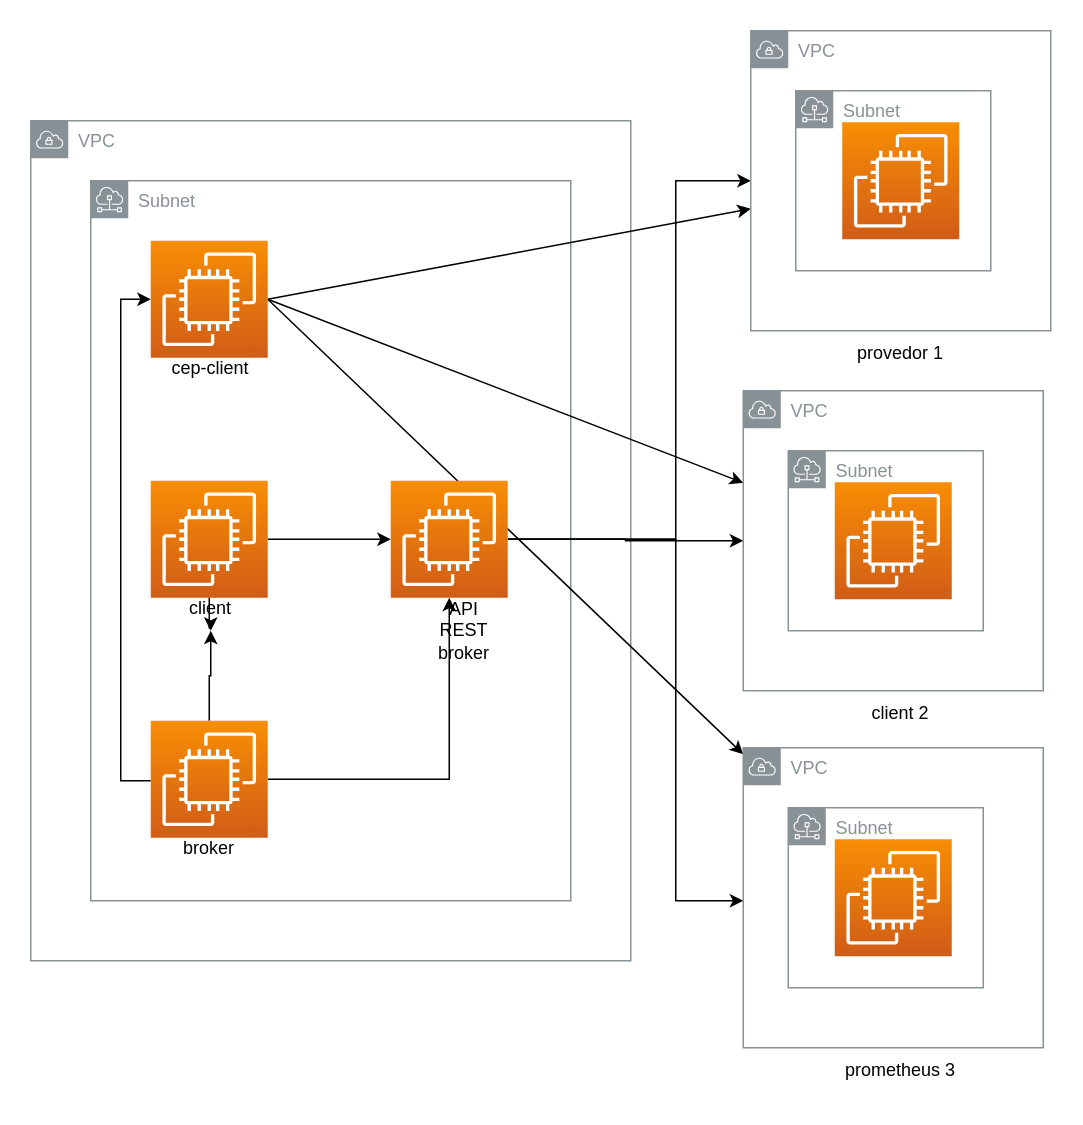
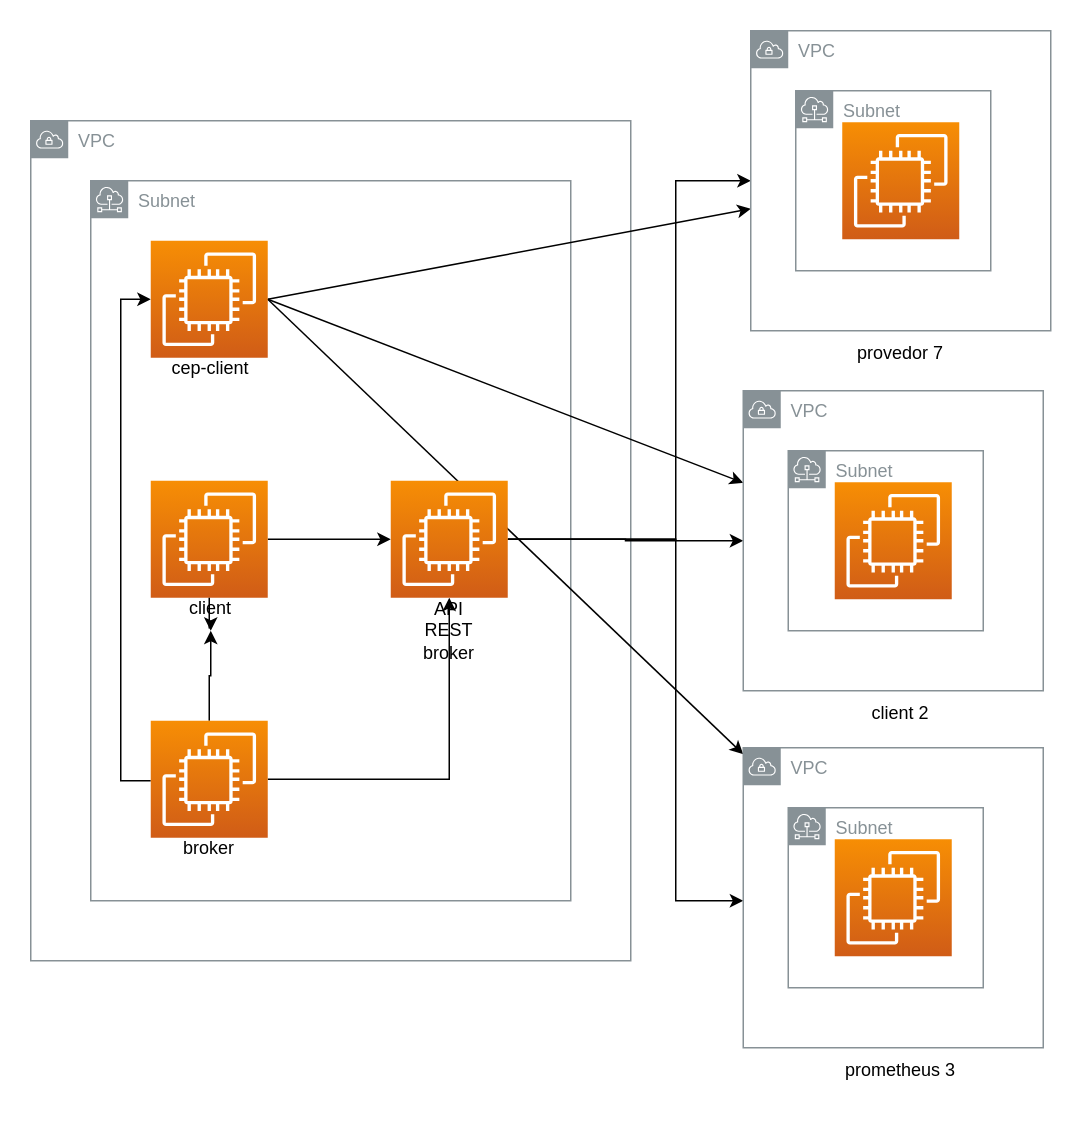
node "provedor 1": label "provedor 1" -> "provedor 7"
node "API REST broker": moved (464, 631) -> (449, 631)
